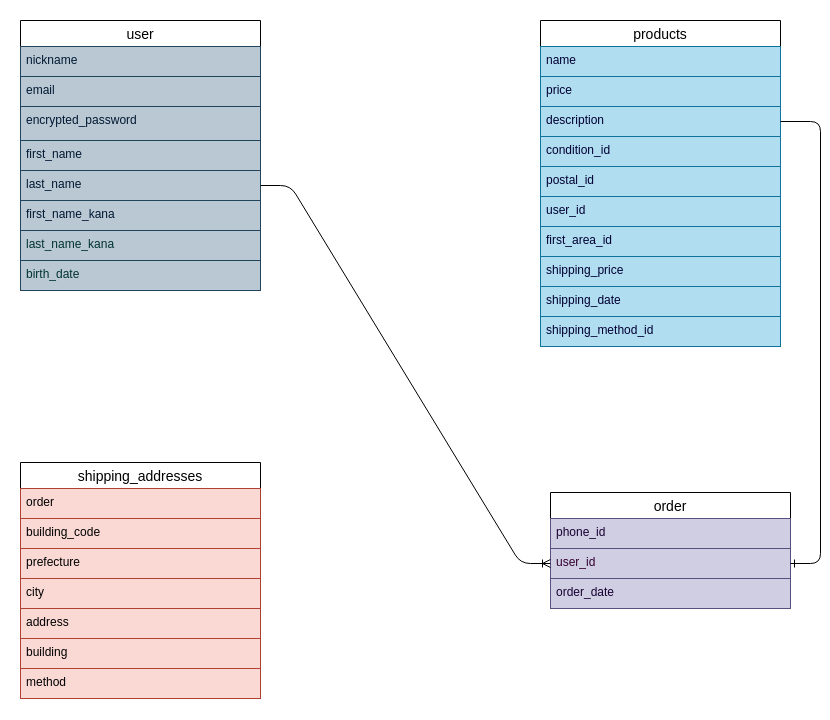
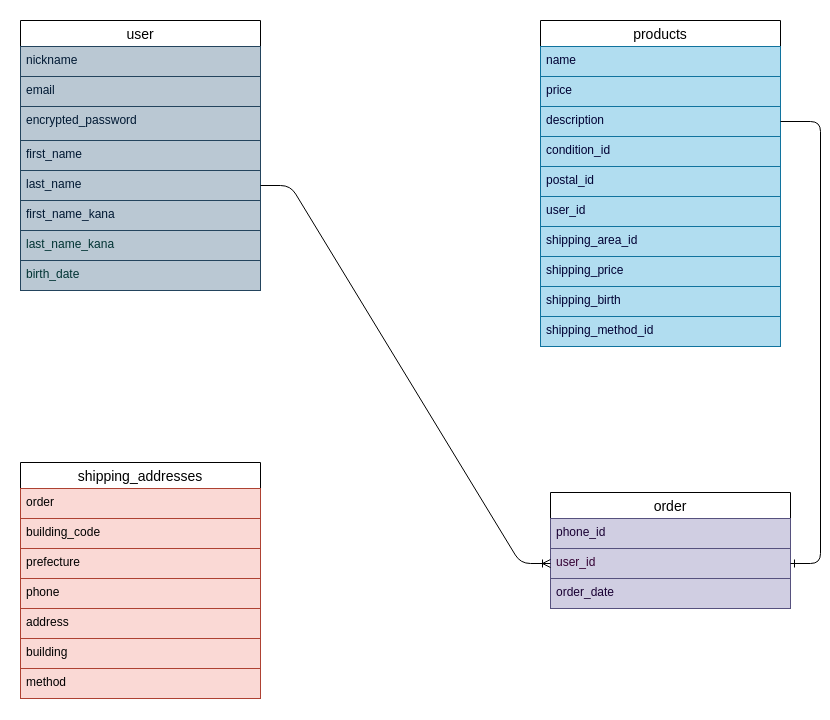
node "first_area_id": label "first_area_id" -> "shipping_area_id"
node "shipping_date": label "shipping_date" -> "shipping_birth"
node "city": label "city" -> "phone"
